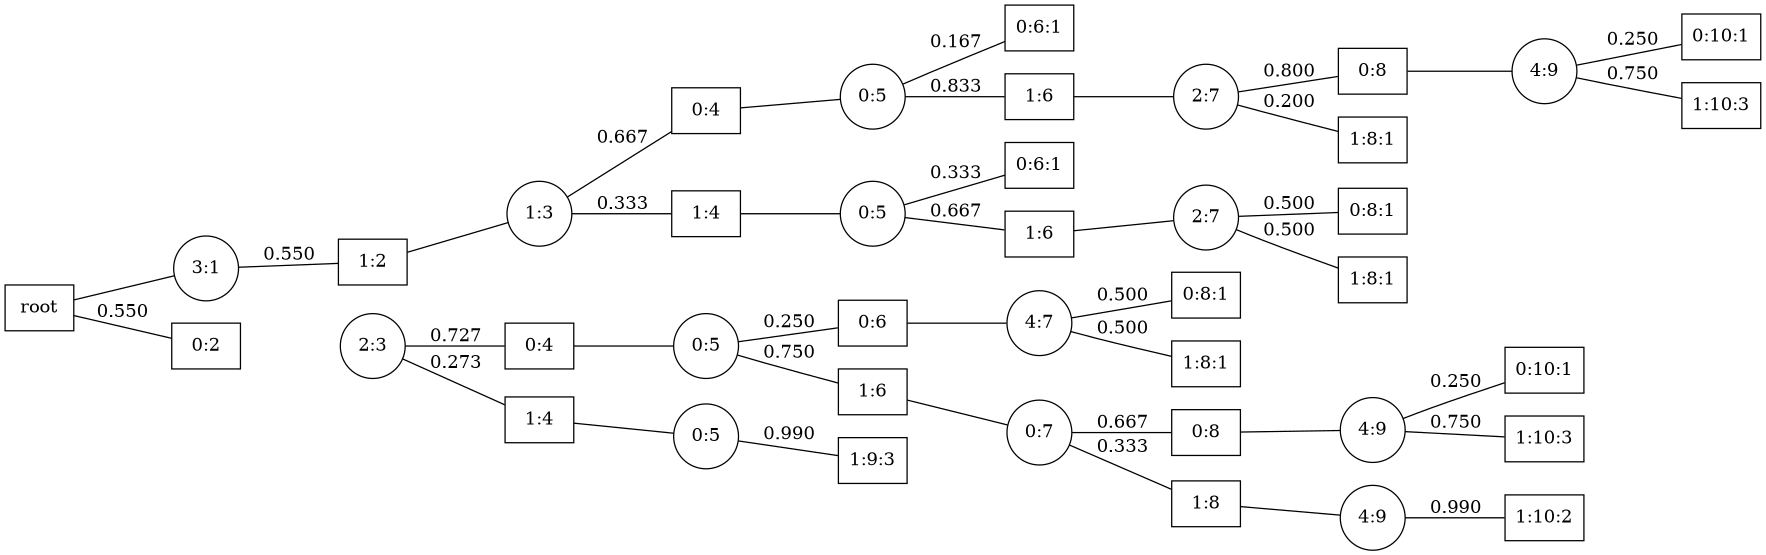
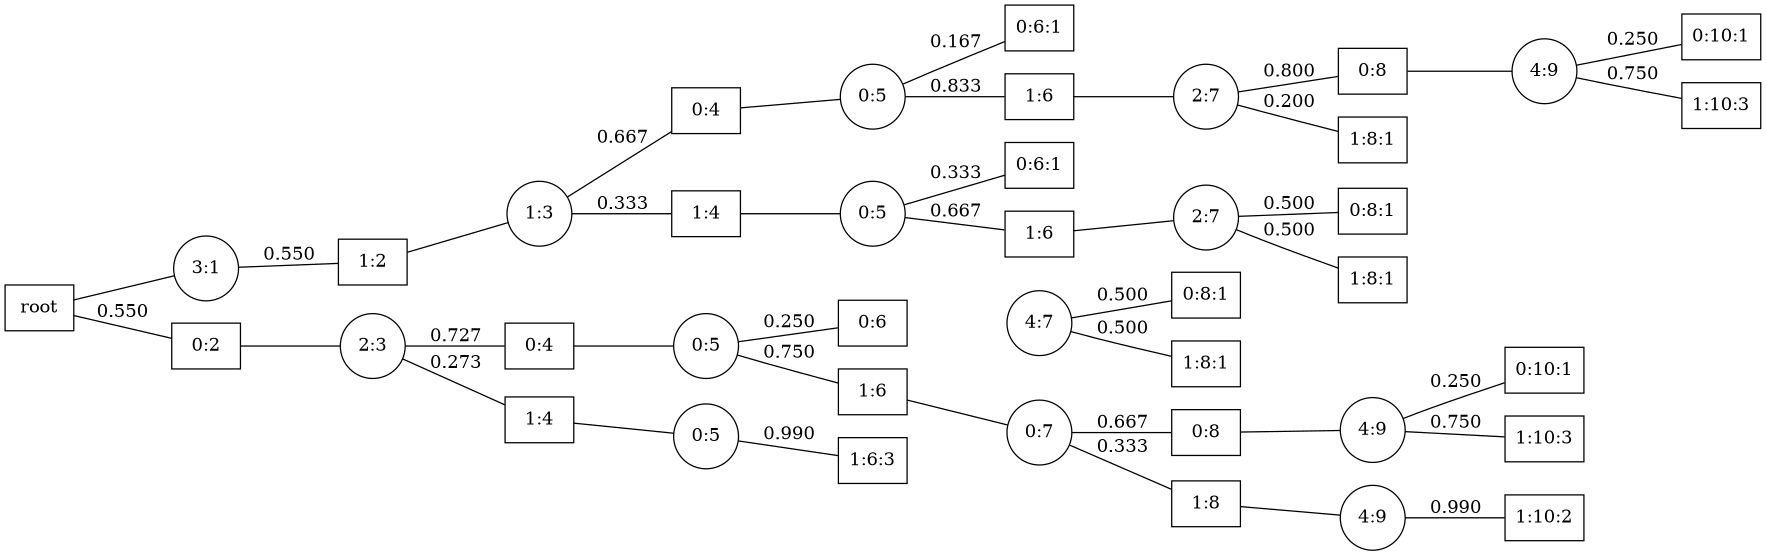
edge "0:6" -- "4:7": removed
edge "0:2" -- "2:3": added
node "1:9:3": label "1:9:3" -> "1:6:3"
